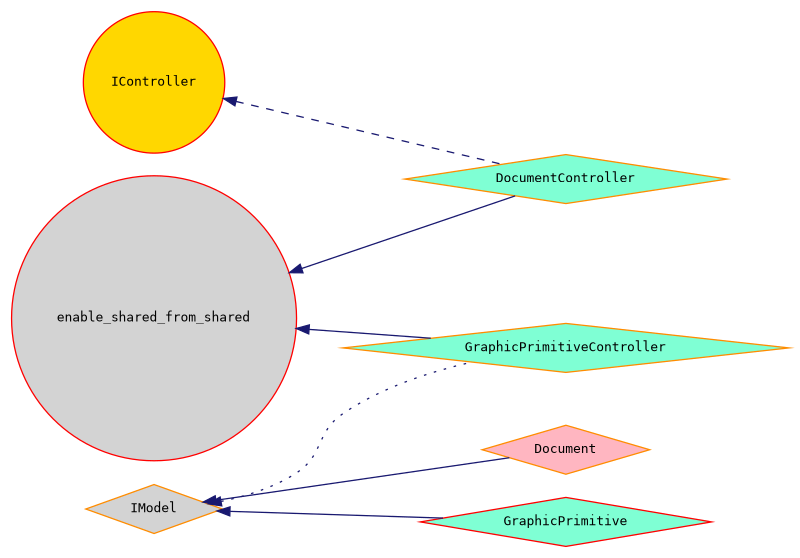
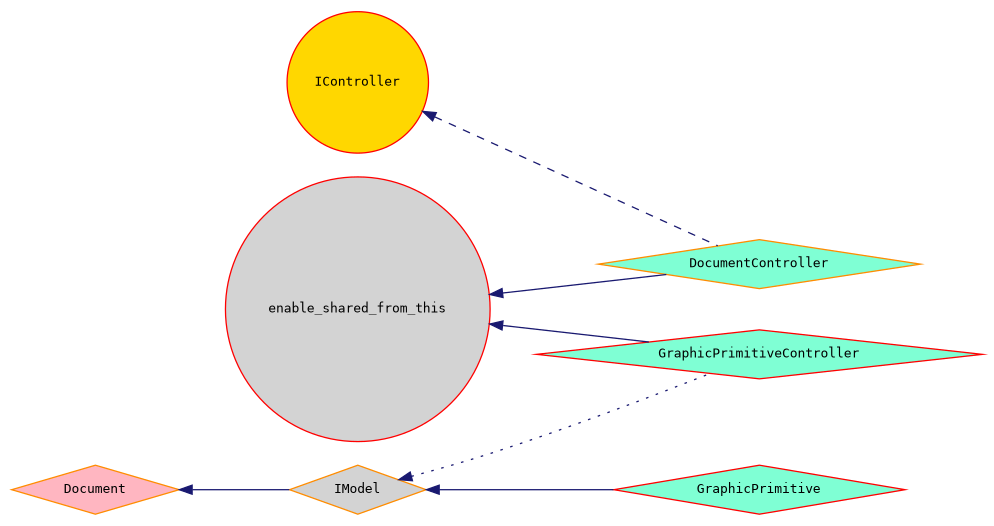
node "enable_shared_from_shared": label "enable_shared_from_shared" -> "enable_shared_from_this"
node "GraphicPrimitiveController": color darkorange -> red
edge "Document" -> "IModel": reversed
